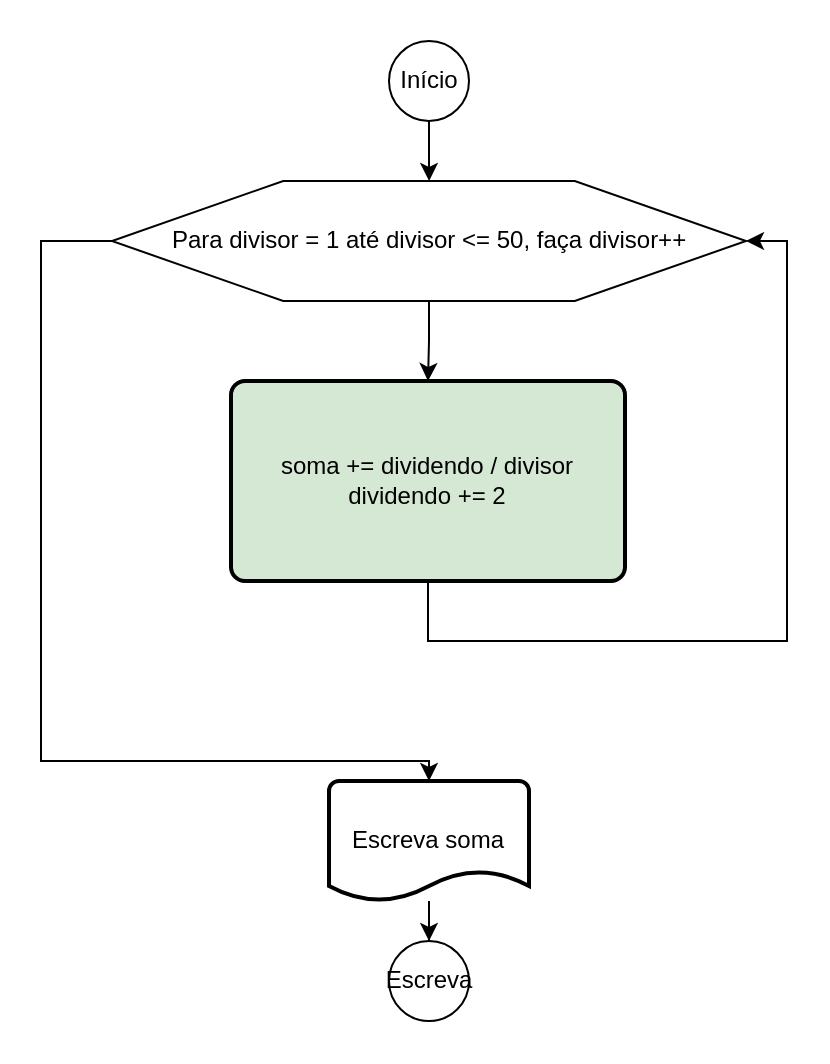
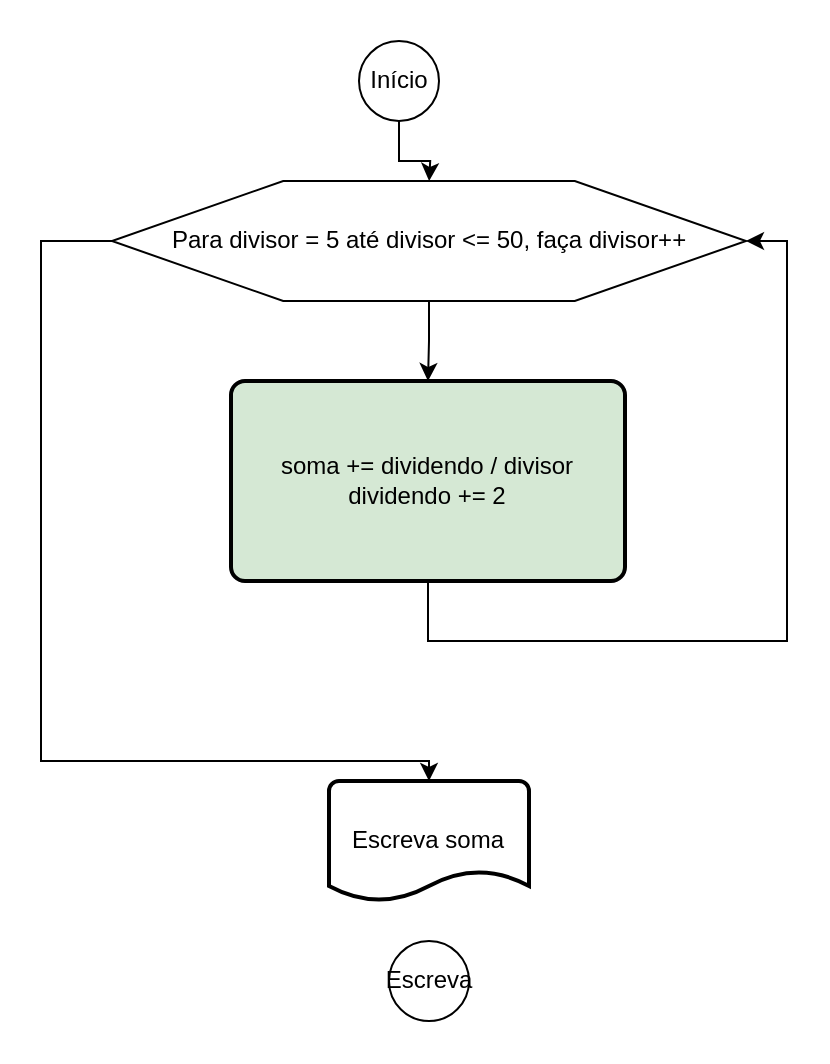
node "Início": moved (429, 81) -> (399, 81)
node "Para divisor = 1 até divisor <= 50, faça divisor++": label "Para divisor = 1 até divisor <= 50, faça divisor++" -> "Para divisor = 5 até divisor <= 50, faça divisor++"
edge "Escreva soma" -> "Escreva": removed
